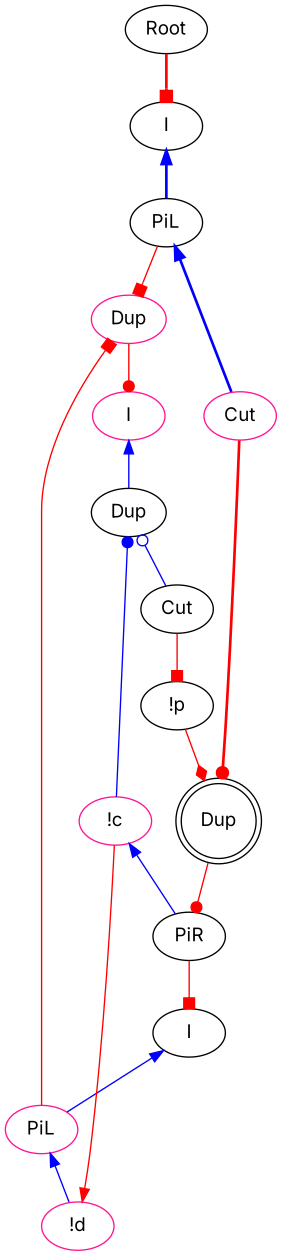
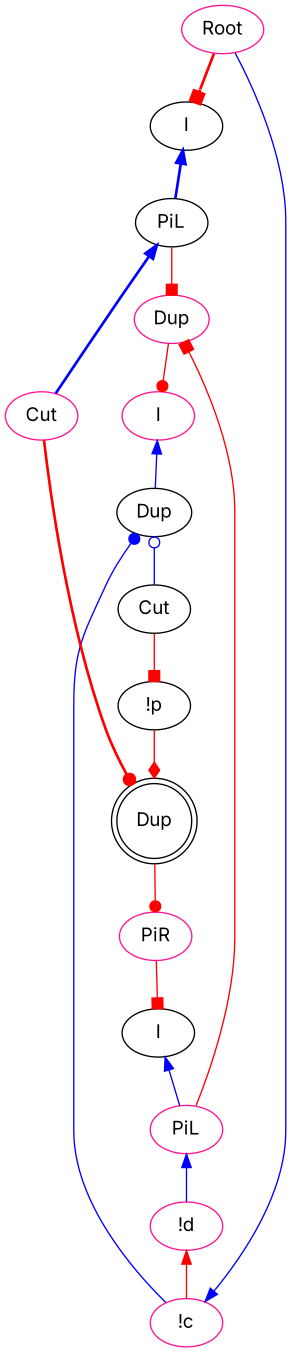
node "Root": color black -> deeppink
edge "PiR" -> "!c": now "Root" -> "!c"
node "PiR": color black -> deeppink
